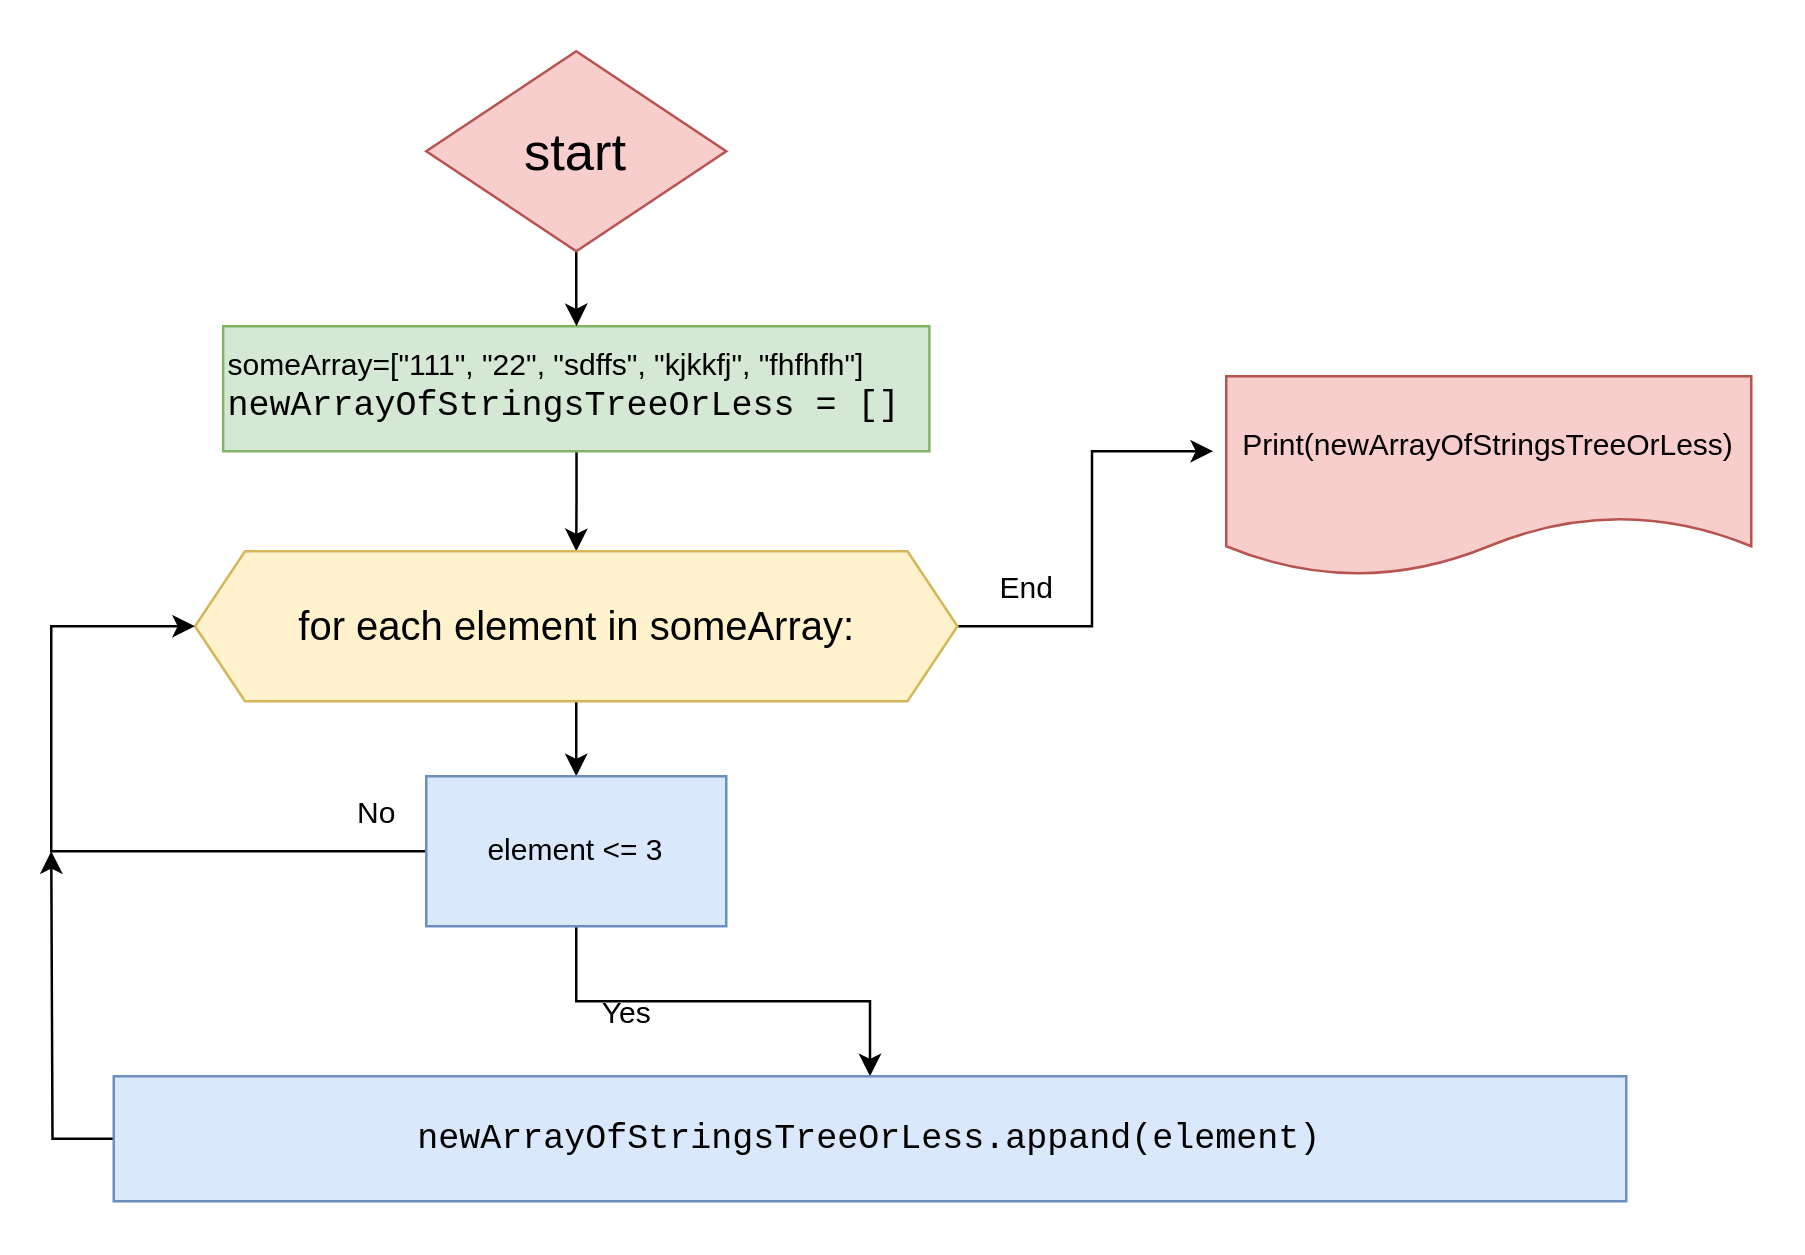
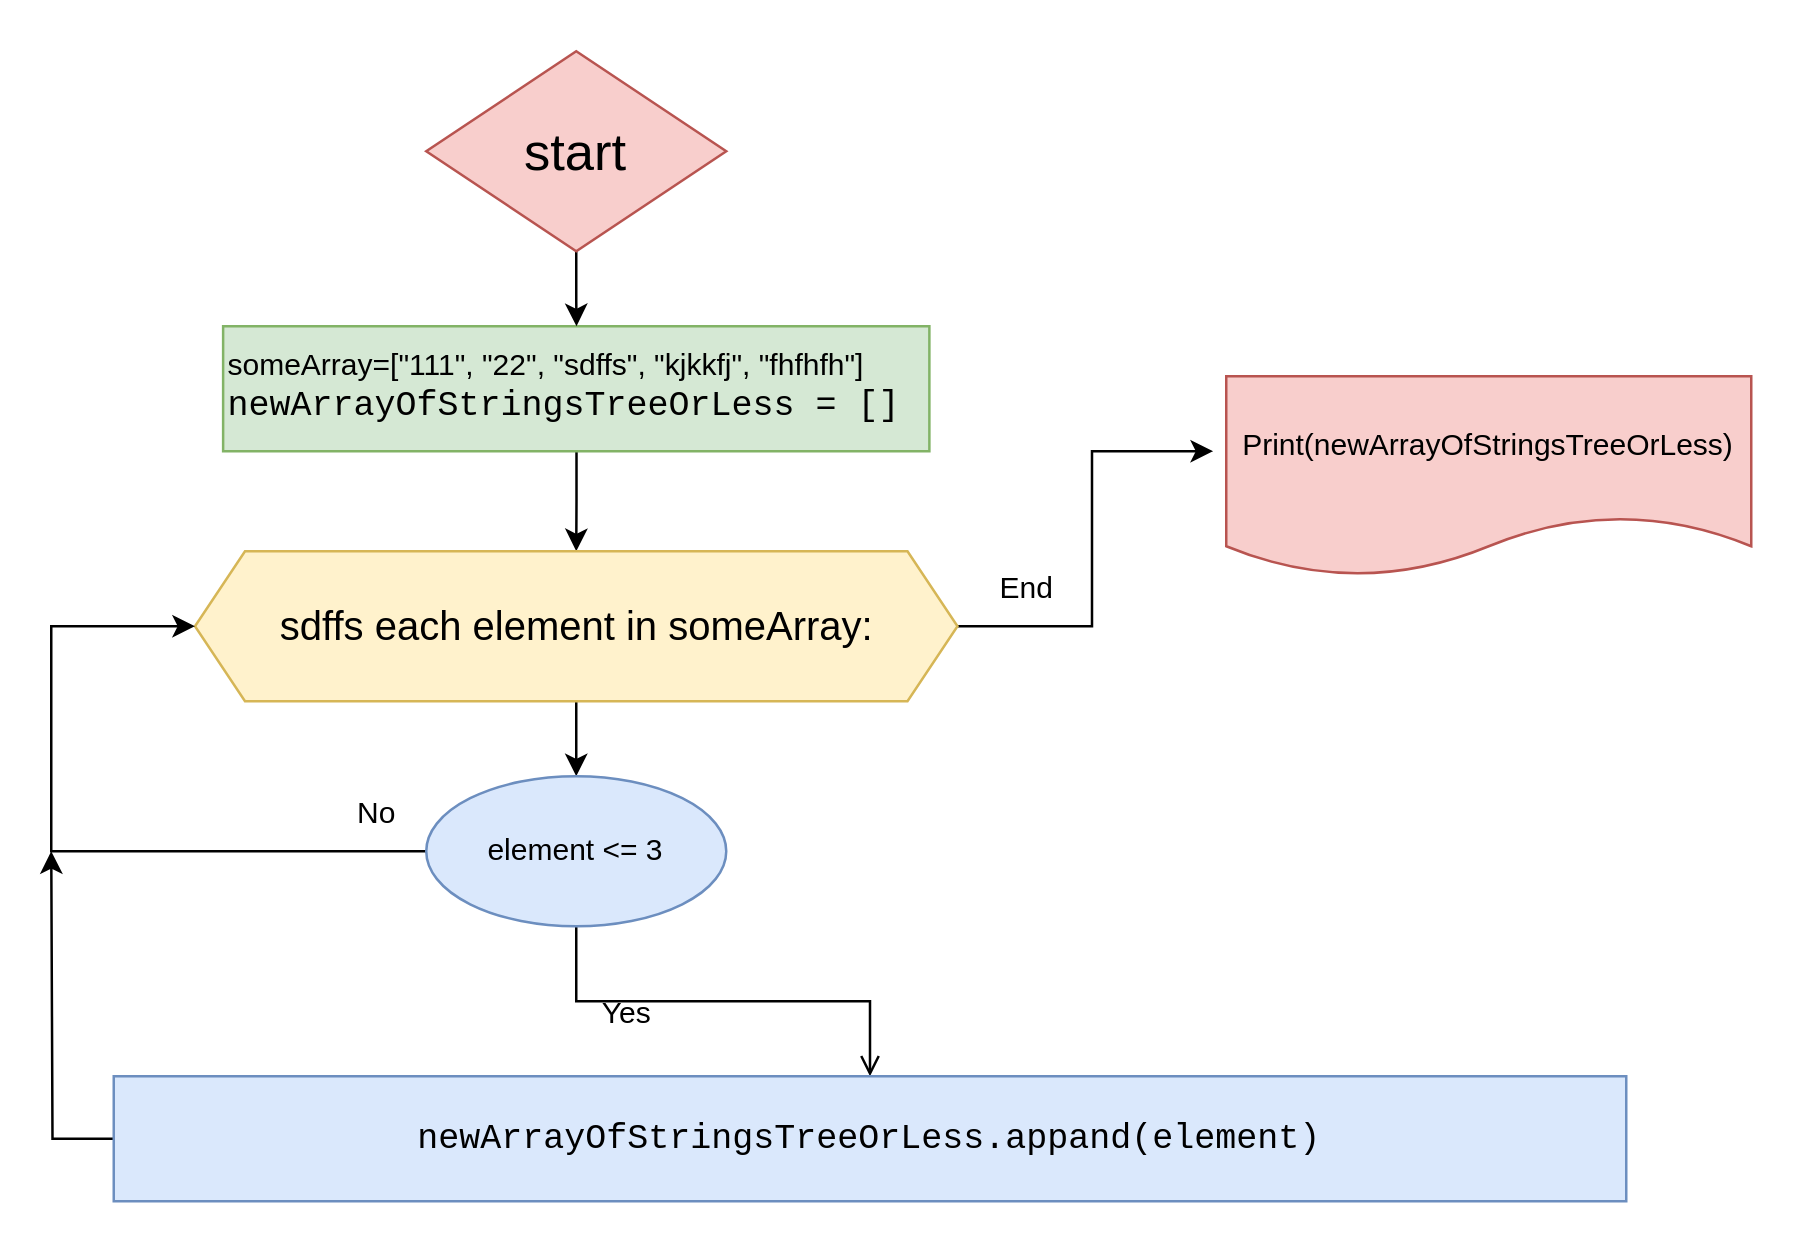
node "for each element in someArray:": label "for each element in someArray:" -> "sdffs each element in someArray:"
node "element <= 3": shape rectangle -> ellipse
edge "element <= 3" -> "newArrayOfStringsTreeOrLess.appand(element)": arrowhead classic -> open
